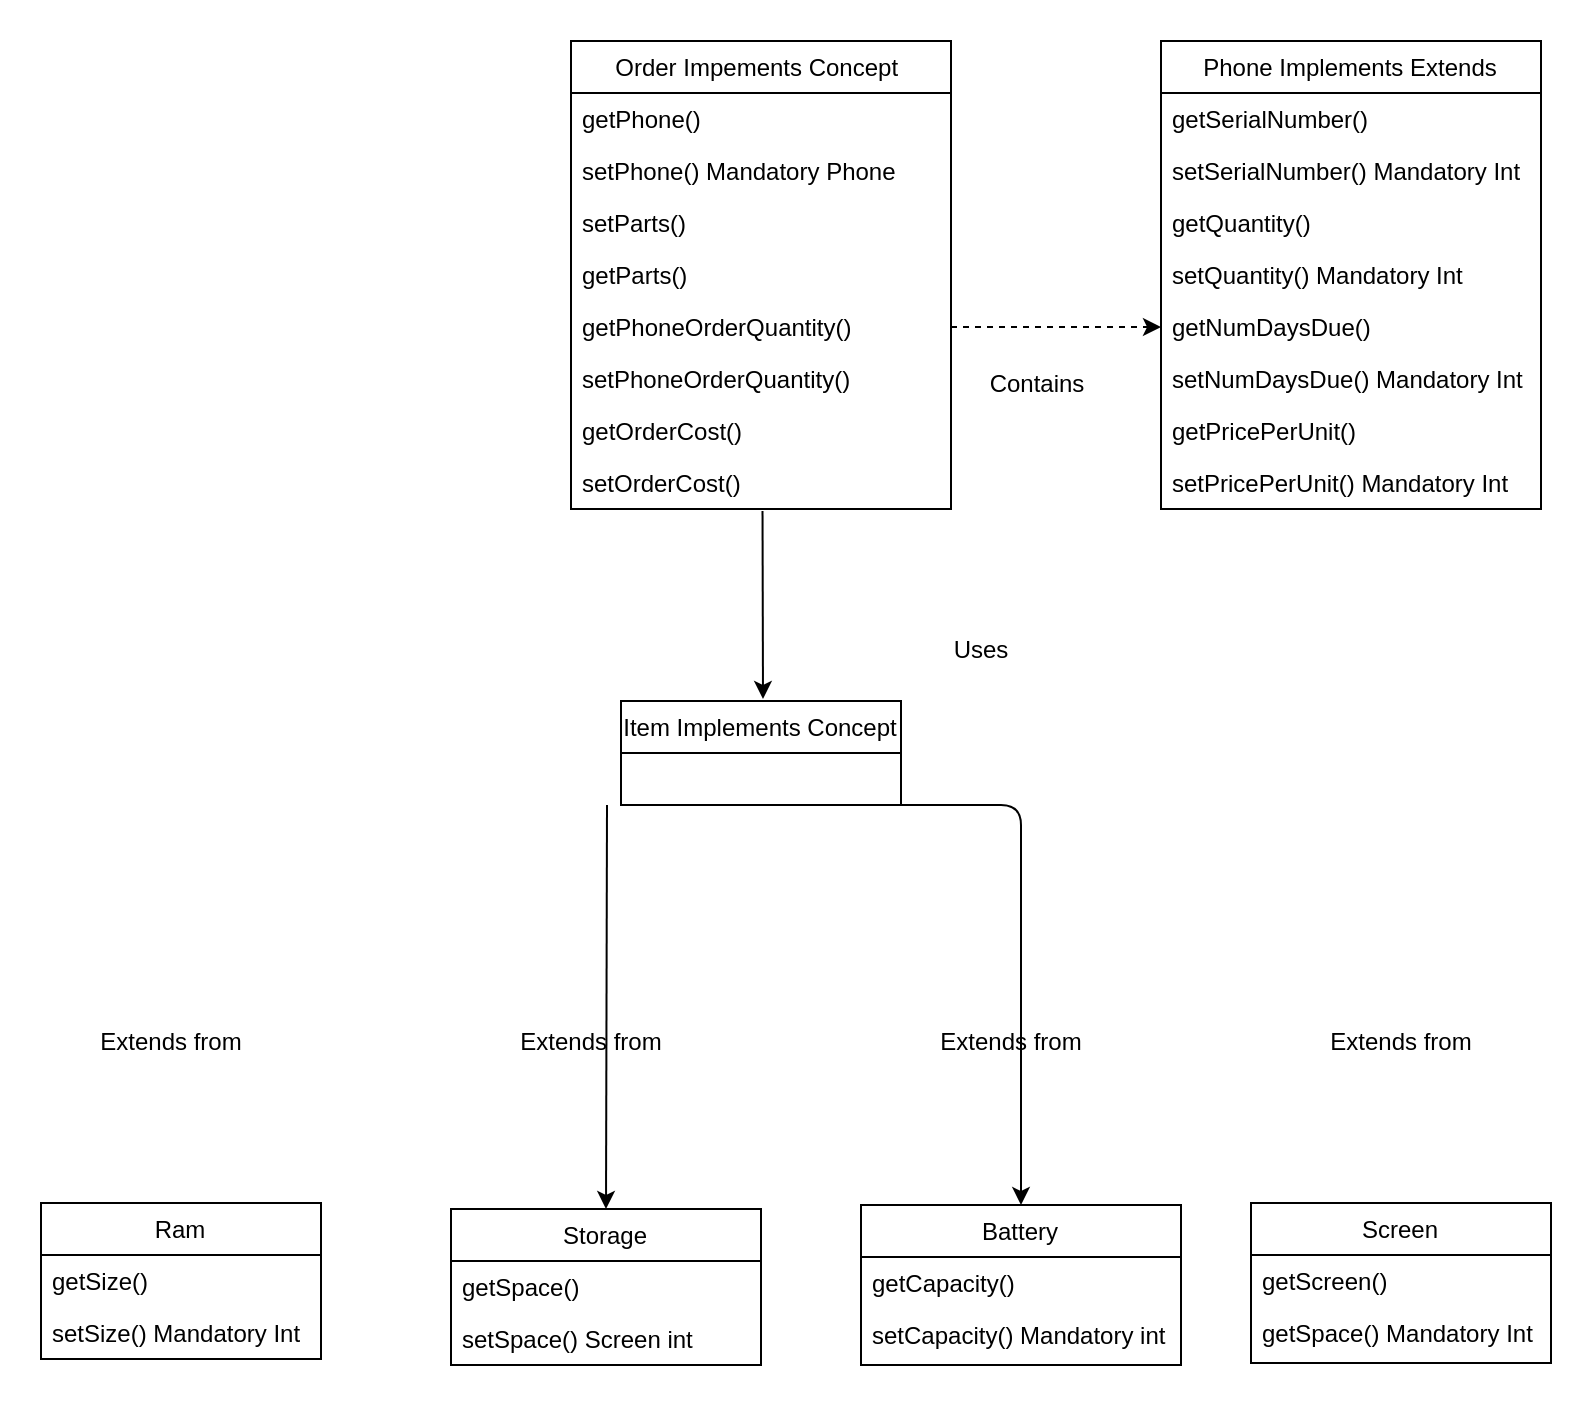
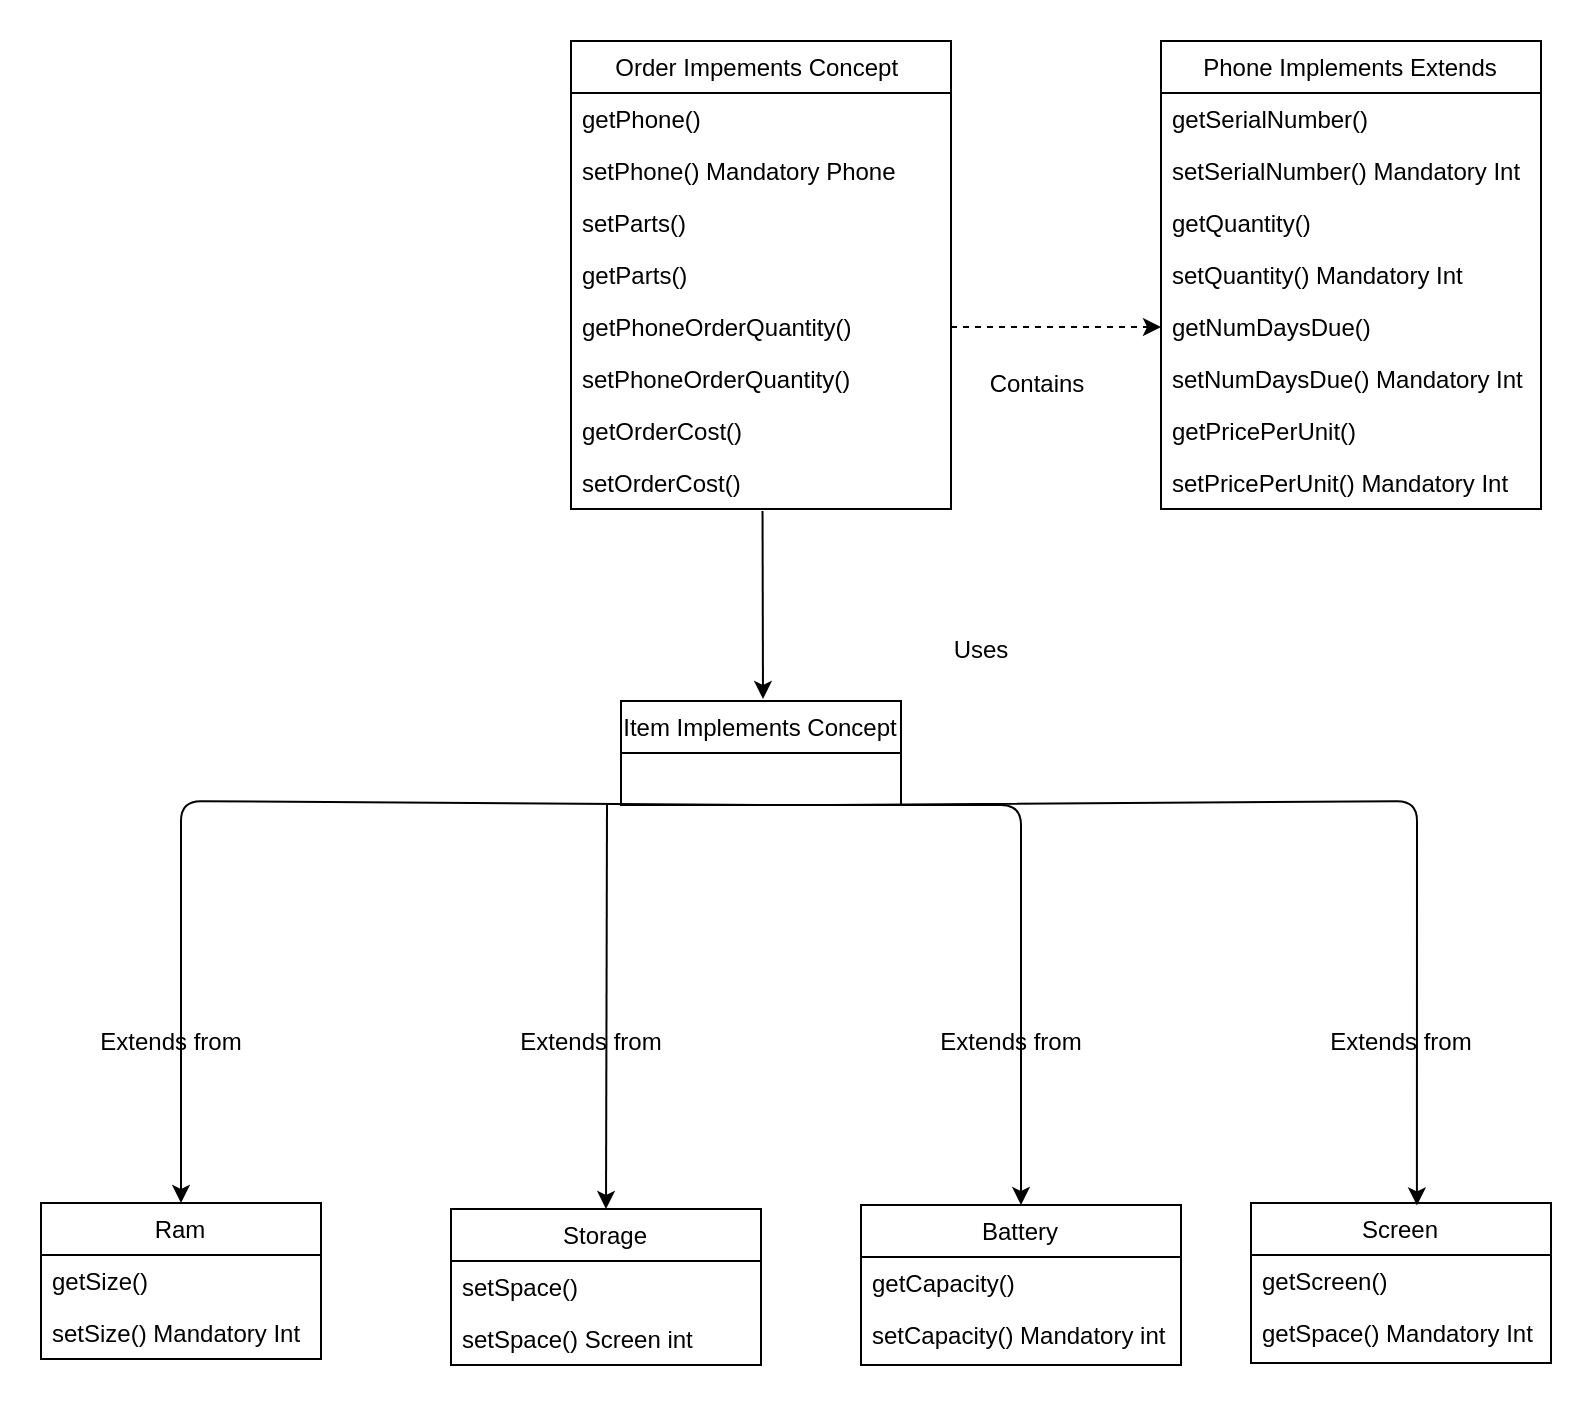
edge "Item Implements Concept" -> "Ram": added
edge "Item Implements Concept" -> "Screen": added
node "getSpace()": label "getSpace()" -> "setSpace()"
